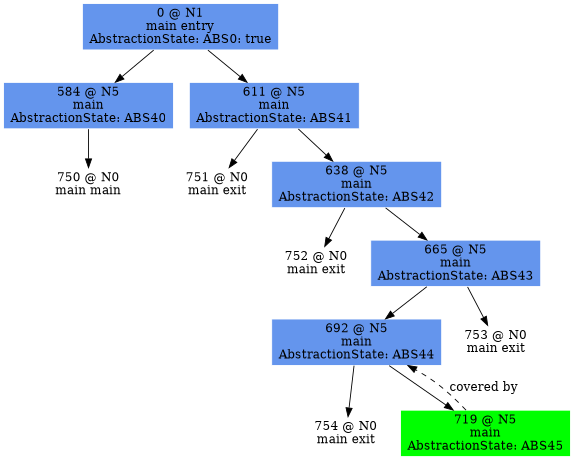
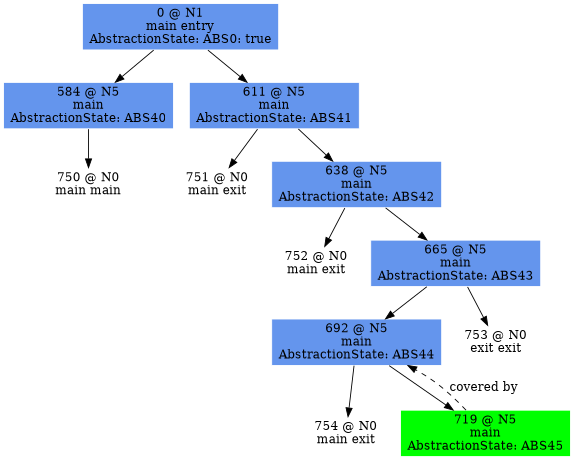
node "753 @ N0 main exit": label "753 @ N0 main exit" -> "753 @ N0 exit exit"
